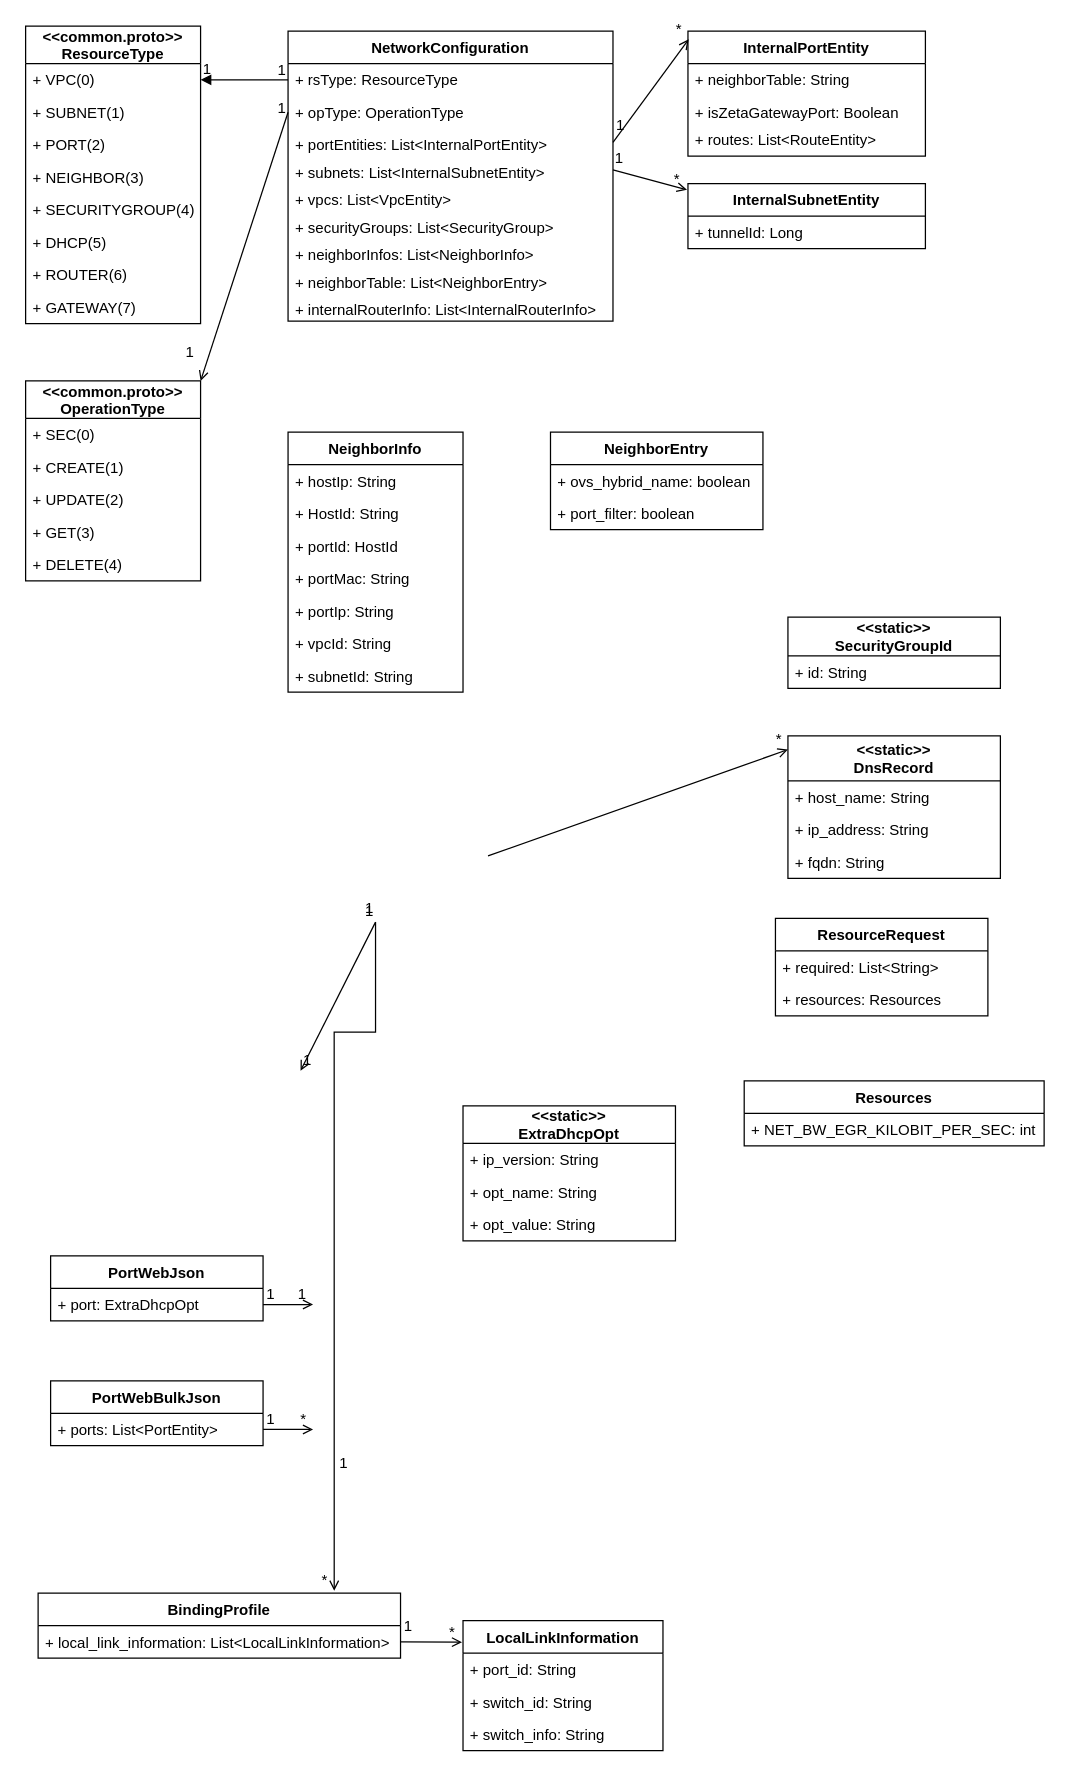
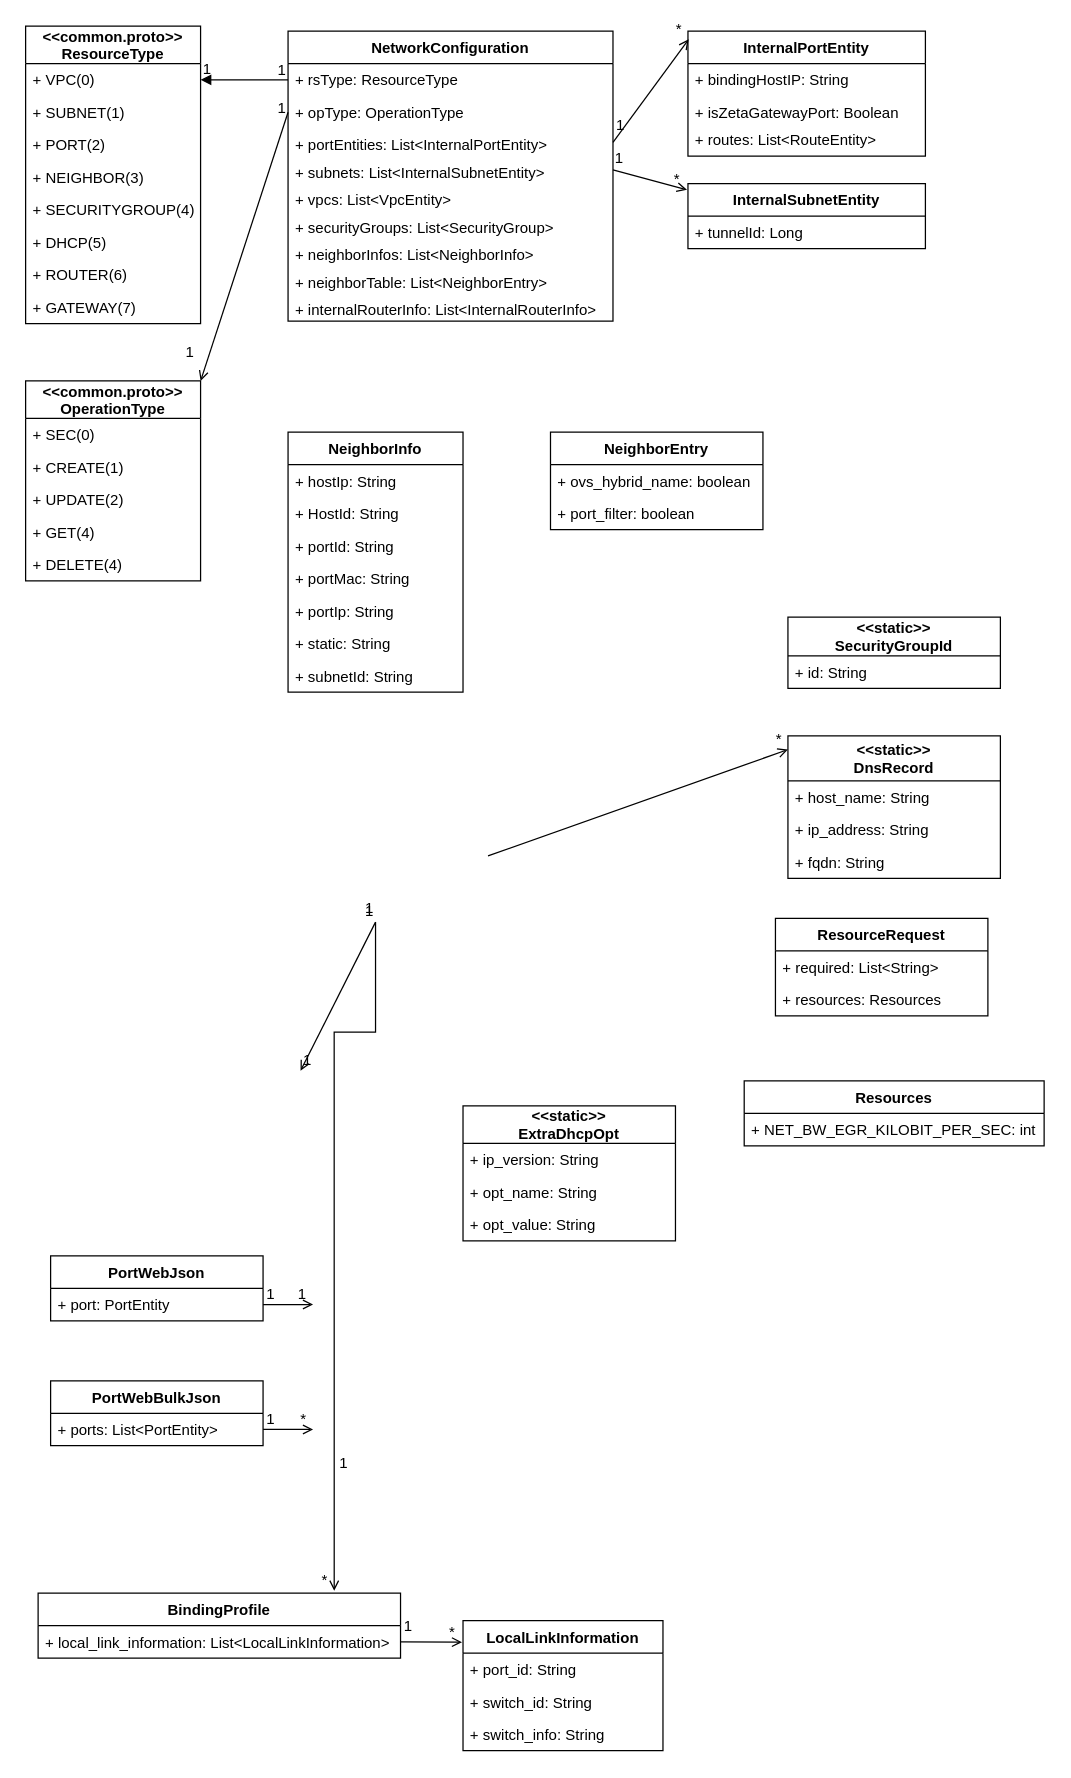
node "+ neighborTable: String": label "+ neighborTable: String" -> "+ bindingHostIP: String"
node "+ GET(3)": label "+ GET(3)" -> "+ GET(4)"
node "+ portId: HostId": label "+ portId: HostId" -> "+ portId: String"
node "+ vpcId: String": label "+ vpcId: String" -> "+ static: String"
node "+ port: ExtraDhcpOpt": label "+ port: ExtraDhcpOpt" -> "+ port: PortEntity"
